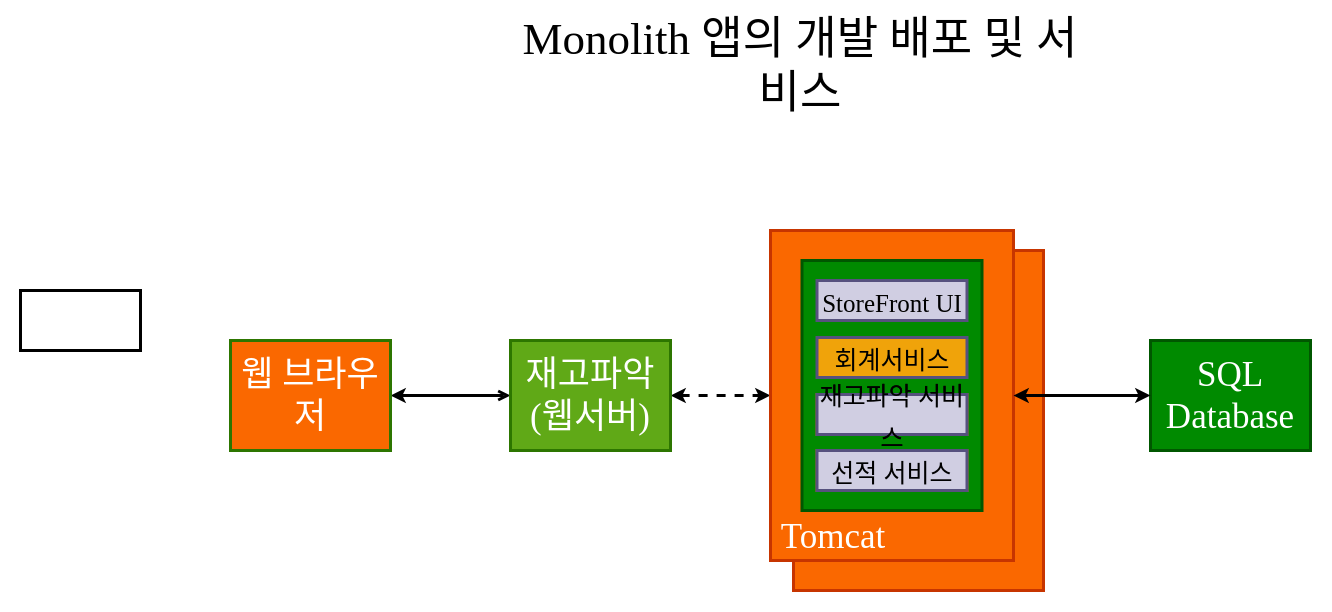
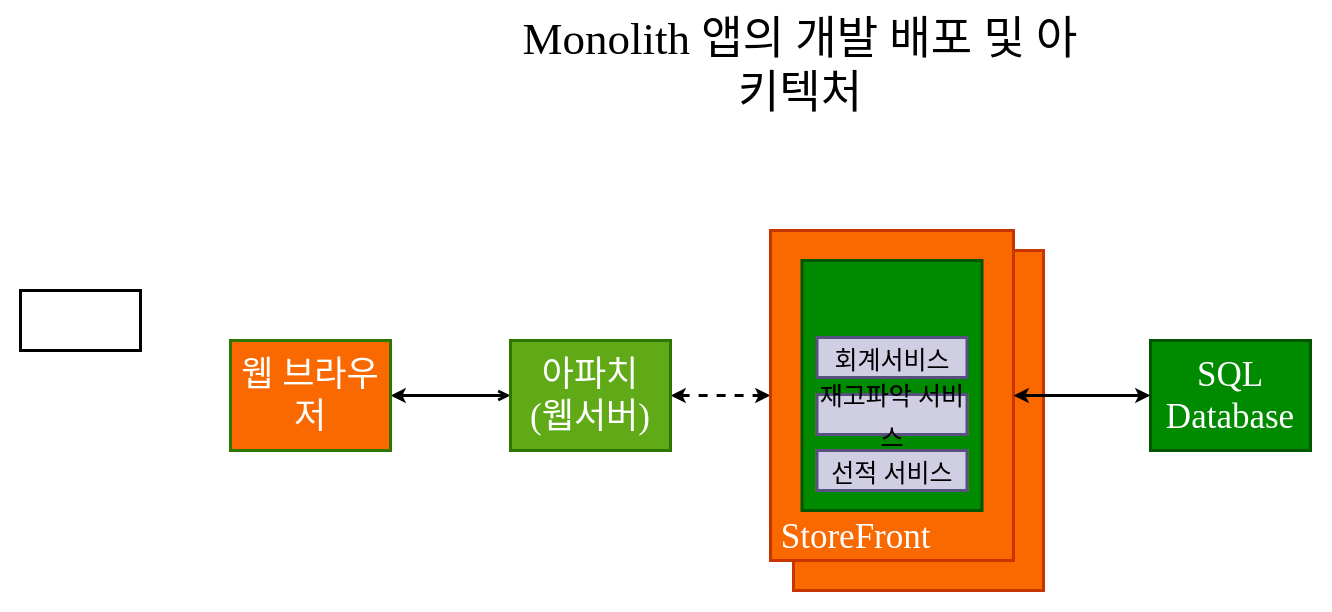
node "Monolith 앱의 개발 배포 및 서비스": label "Monolith 앱의 개발 배포 및 서비스" -> "Monolith 앱의 개발 배포 및 아키텍처"
node "StoreFront UI": removed
node "회계서비스": fillcolor #f0a30a -> #d0cee2
node "재고파악 (웹서버)": label "재고파악 (웹서버)" -> "아파치 (웹서버)"
node "Tomcat": label "Tomcat" -> "StoreFront"
